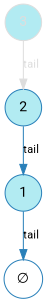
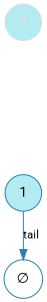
node "2": removed
